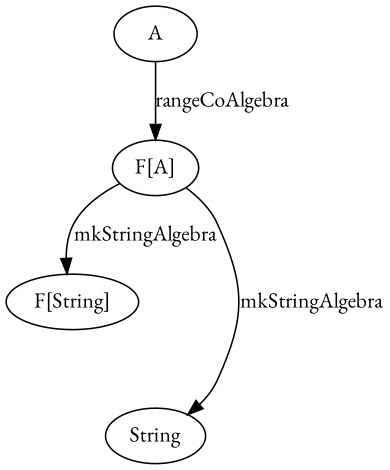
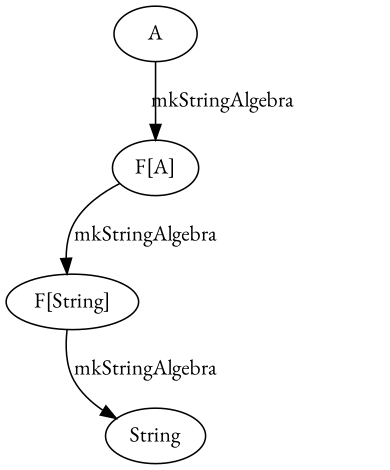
edge "A" -> "F[A]": label "rangeCoAlgebra" -> "mkStringAlgebra"
edge "F[A]" -> "String": now "F[String]" -> "String"
